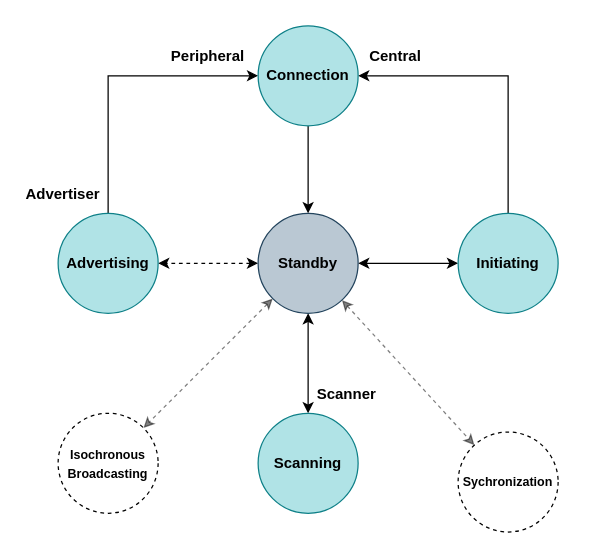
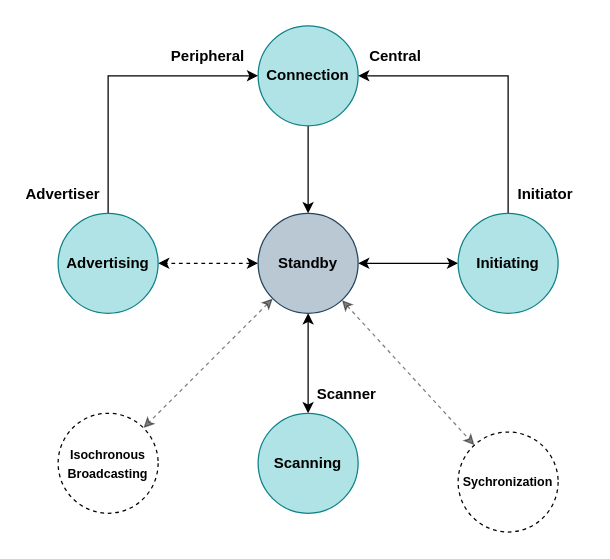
node "Initiator": added
